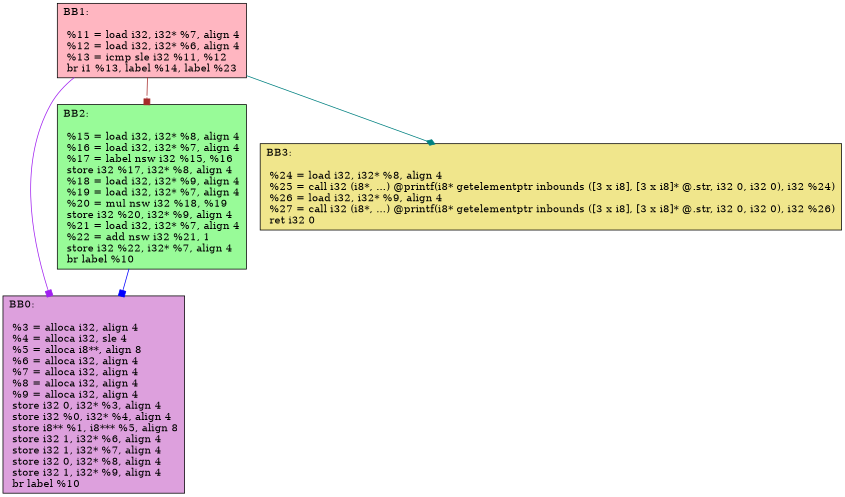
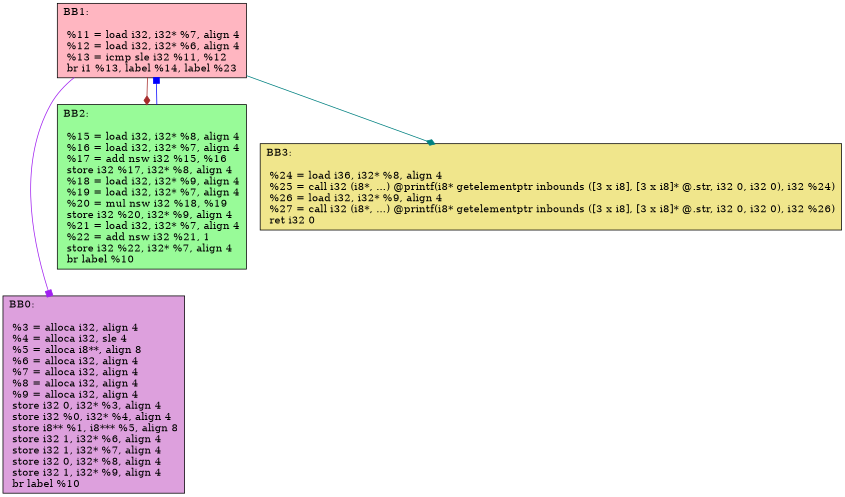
edge "BB1:" -> "BB2:": arrowhead box -> diamond
node "BB2:": text "%17 = label nsw i32 %15, %16" -> "%17 = add nsw i32 %15, %16"
node "BB3:": text "%24 = load i32, i32* %8, align 4" -> "%24 = load i36, i32* %8, align 4"
edge "BB2:" -> "BB0:": now "BB2:" -> "BB1:"
